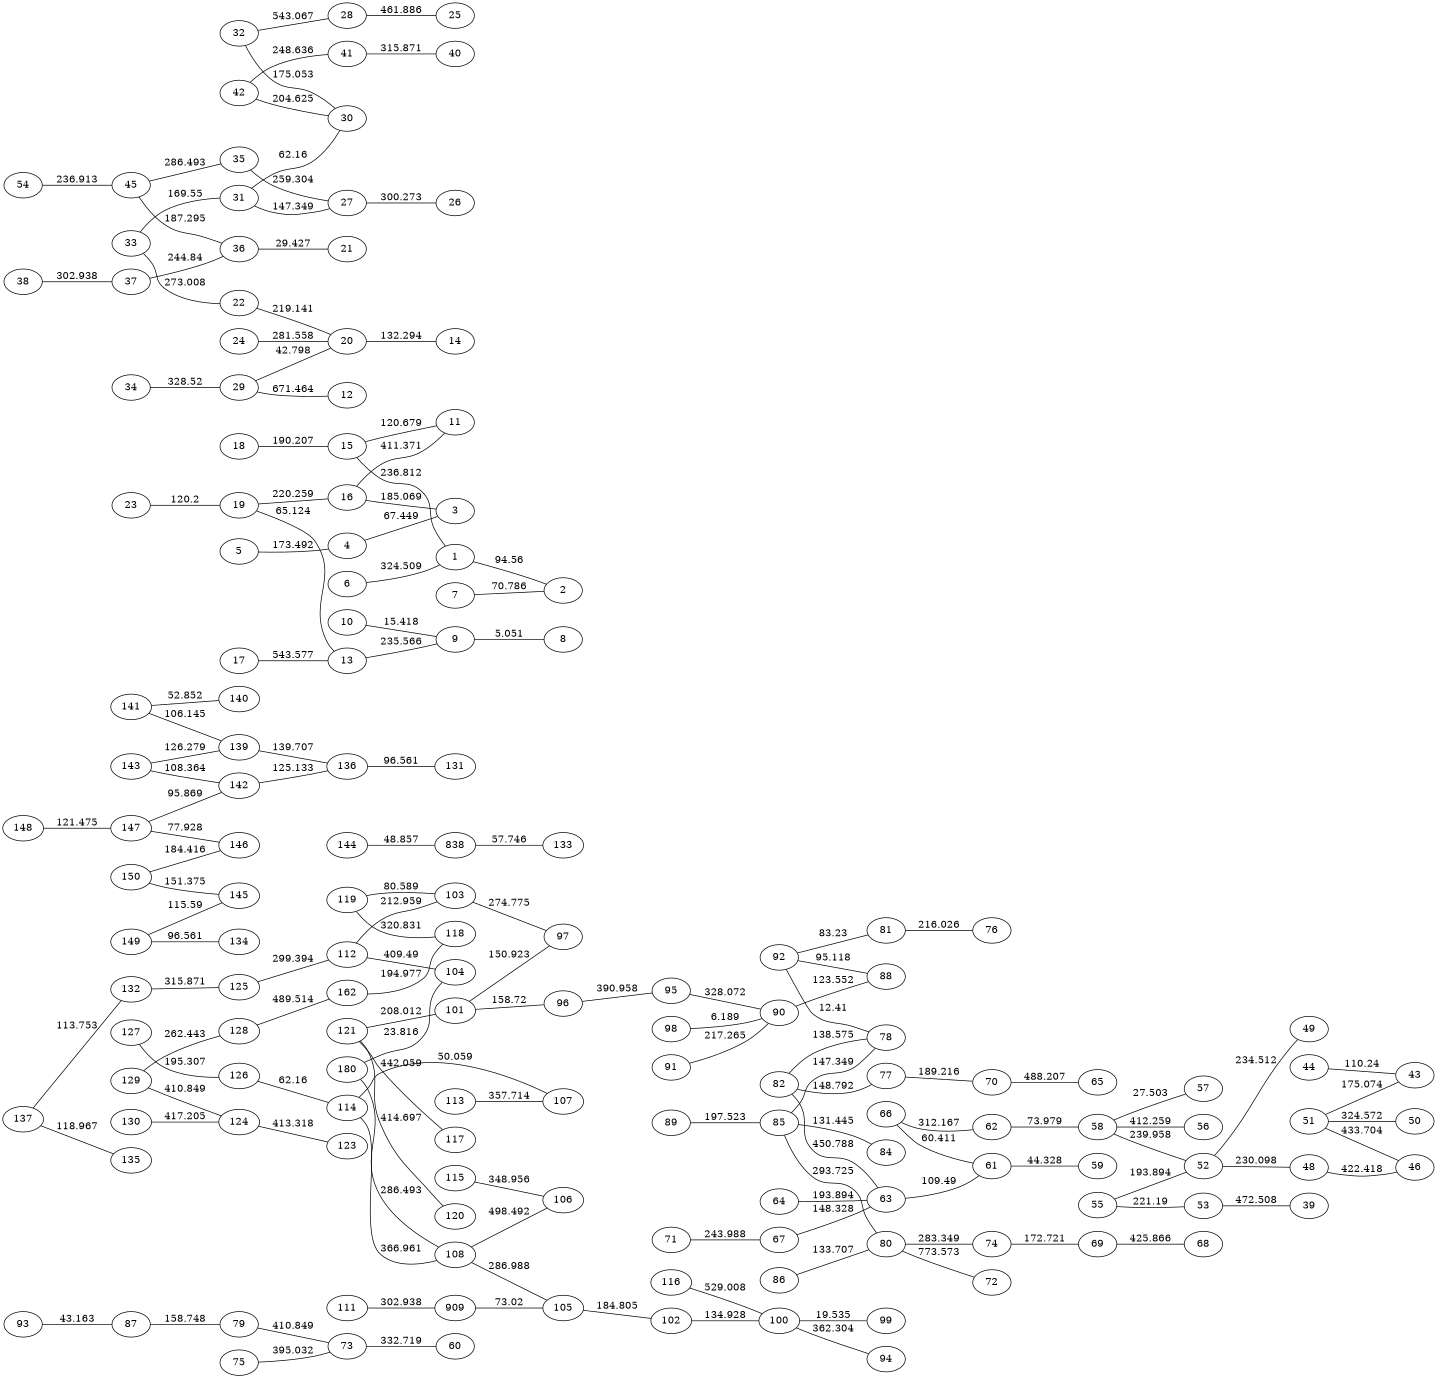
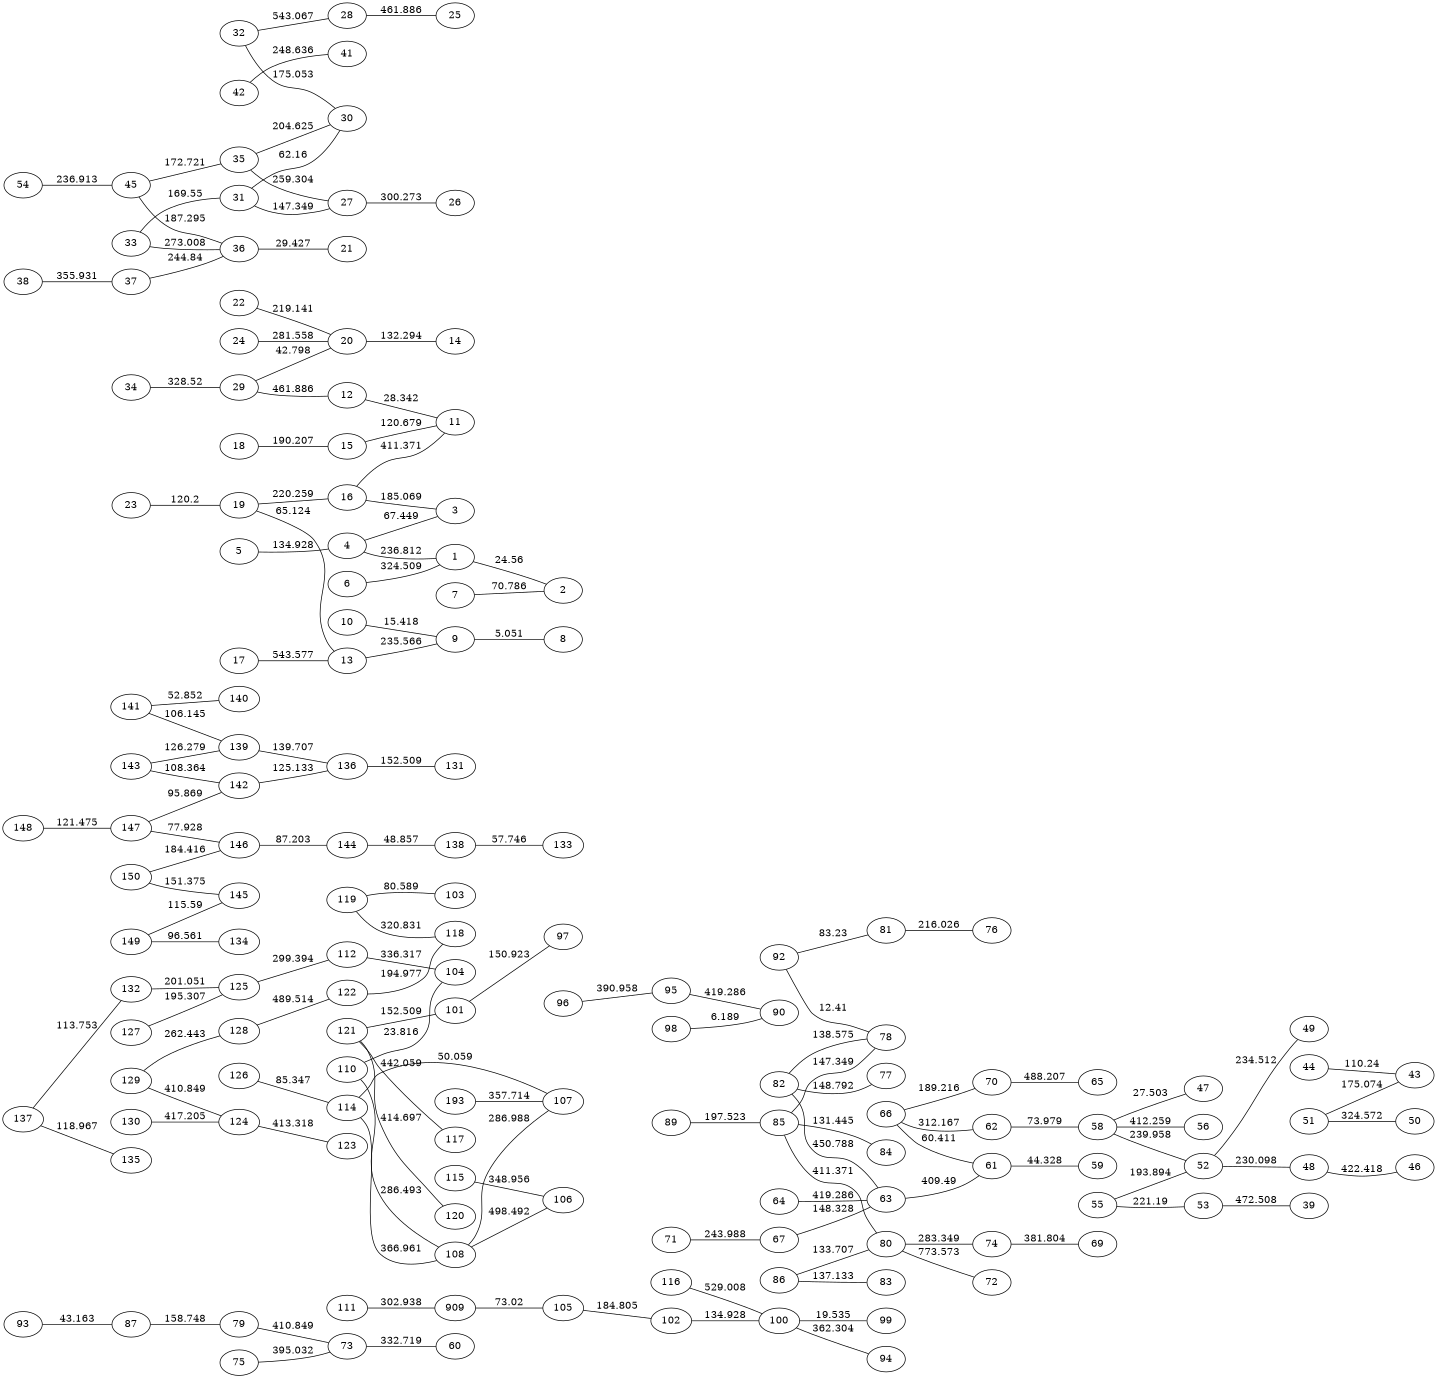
node "40": removed
edge "42" -- "30": now "35" -- "30"
edge "35" -- "45": label "286.493" -> "172.721"
edge "38" -- "37": label "302.938" -> "355.931"
edge "33" -- "22": now "33" -- "36"
edge "29" -- "12": label "671.464" -> "461.886"
edge "12" -- "11": added, label "28.342"
edge "15" -- "1": now "4" -- "1"
edge "4" -- "5": label "173.492" -> "134.928"
edge "1" -- "2": label "94.56" -> "24.56"
edge "136" -- "131": label "96.561" -> "152.509"
edge "146" -- "144": added, label "87.203"
node "838": label "838" -> "138"
edge "103" -- "112": removed, label "212.959"
edge "103" -- "97": removed, label "274.775"
edge "112" -- "104": label "409.49" -> "336.317"
node "88": removed
edge "125" -- "132": label "315.871" -> "201.051"
node "162": label "162" -> "122"
edge "95" -- "90": label "328.072" -> "419.286"
edge "96" -- "101": removed, label "158.72"
edge "101" -- "121": label "208.012" -> "152.509"
node "91": removed
node "180": label "180" -> "110"
edge "127" -- "126": now "127" -- "125"
edge "77" -- "70": now "66" -- "70"
edge "126" -- "114": label "62.16" -> "85.347"
node "57": label "57" -> "47"
node "113": label "113" -> "193"
edge "51" -- "46": removed, label "433.704"
edge "85" -- "80": label "293.725" -> "411.371"
edge "61" -- "63": label "109.49" -> "409.49"
edge "63" -- "64": label "193.894" -> "419.286"
edge "74" -- "69": label "172.721" -> "381.804"
node "68": removed
edge "108" -- "105": now "108" -- "107"
node "83": added
